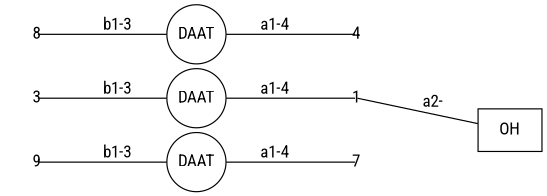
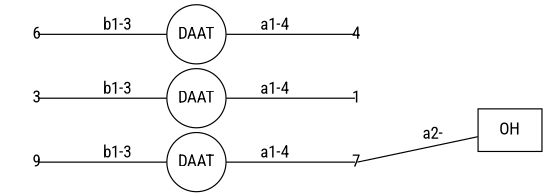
node "8": label "8" -> "6"
edge "1" -- "OH": now "7" -- "OH"
